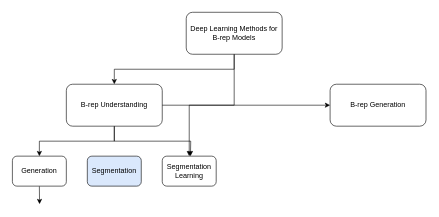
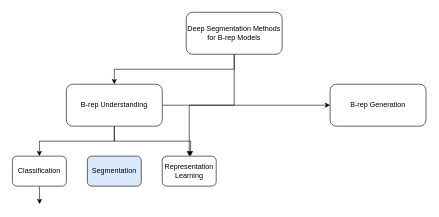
node "Deep Learning Methods for B-rep Models": label "Deep Learning Methods for B-rep Models" -> "Deep Segmentation Methods for B-rep Models"
node "Generation": label "Generation" -> "Classification"
node "Segmentation Learning": label "Segmentation Learning" -> "Representation Learning"
